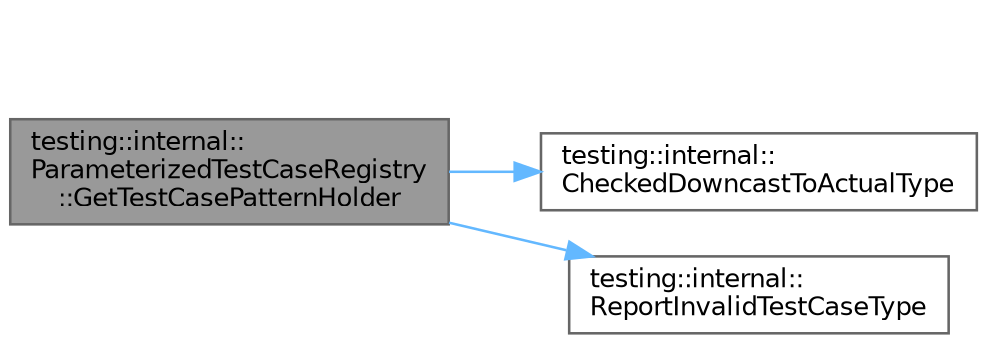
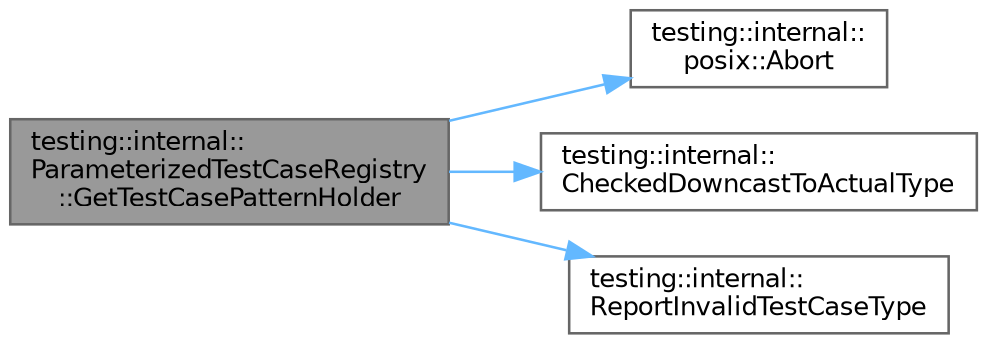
node "testing::internal:: posix::Abort": added
